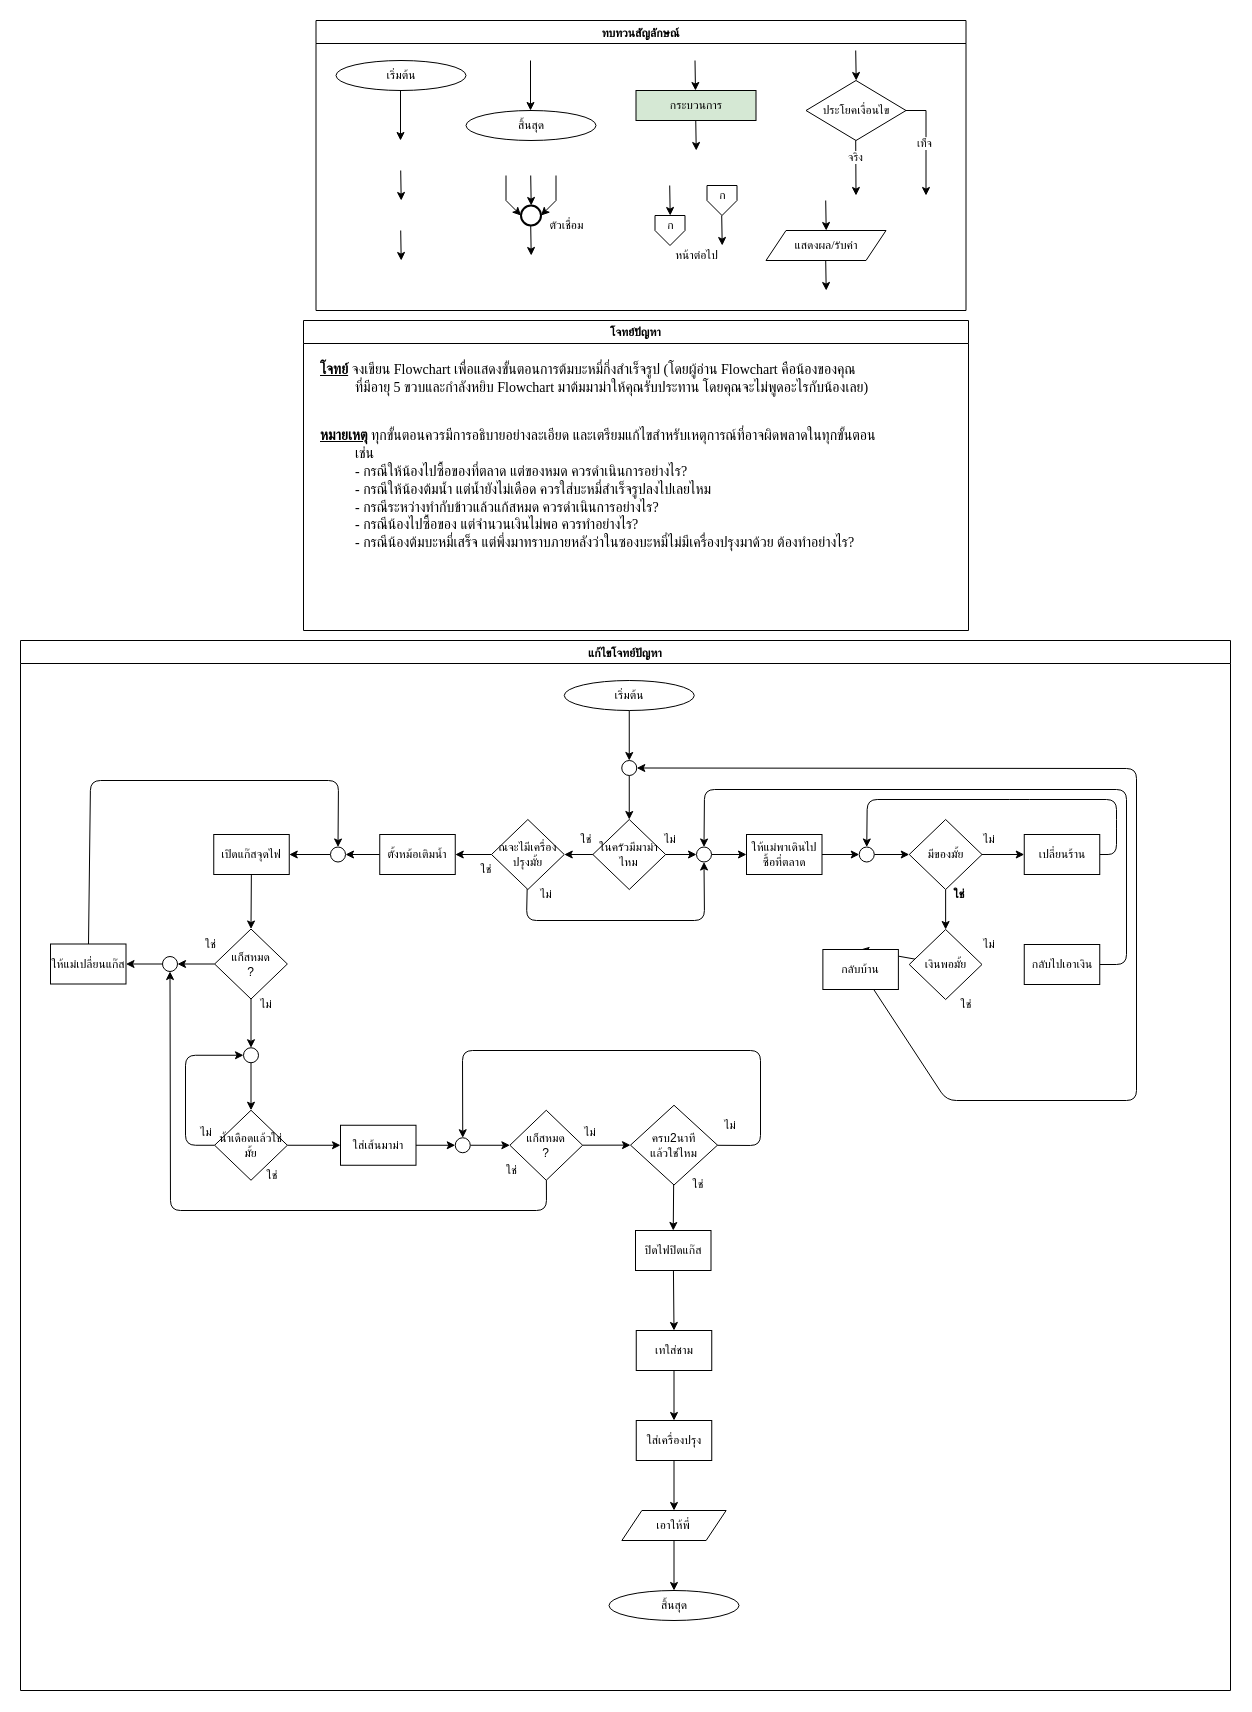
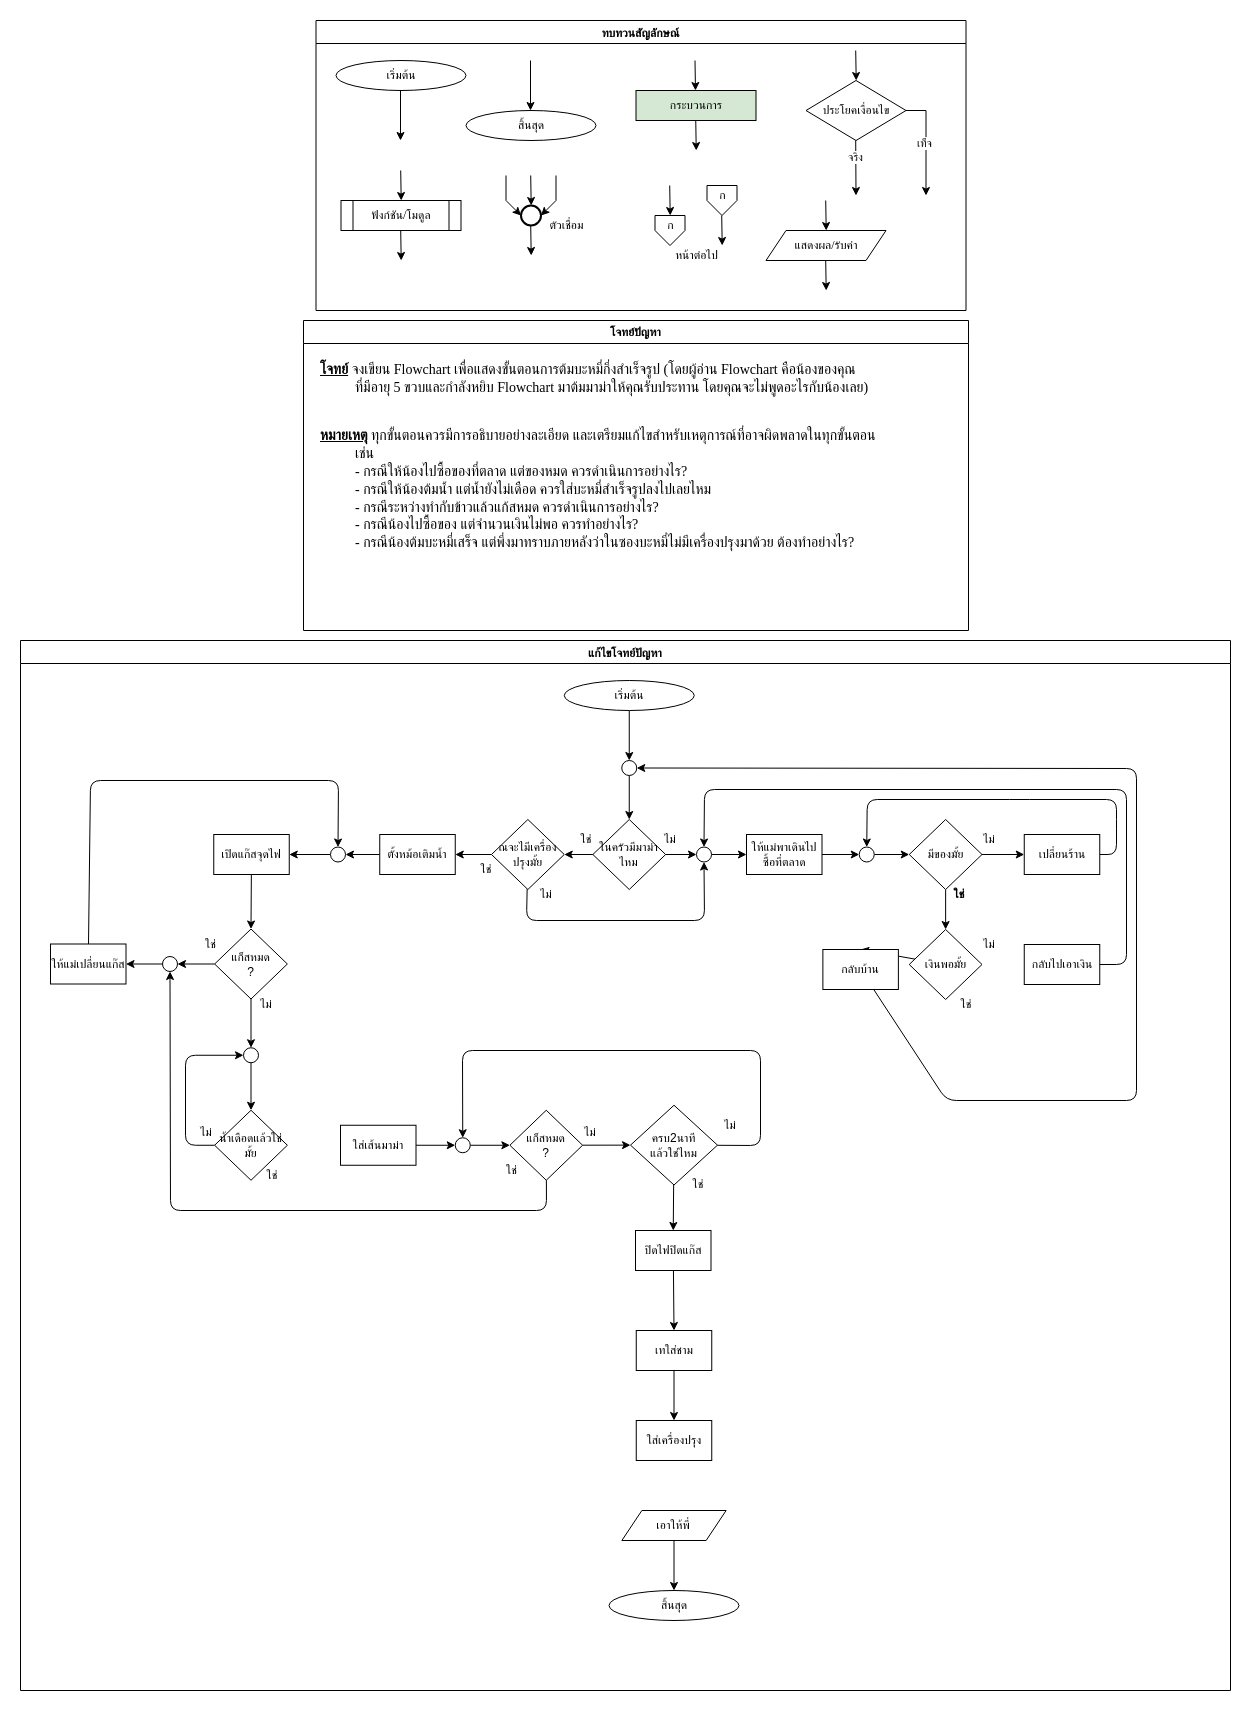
node "ฟังก์ชัน/โมดูล": added
edge "น้ำเดือดแล้วใช่มั้ย" -> "ใส่เส้นมาม่า": removed
edge "ใส่เครื่องปรุง" -> "เอาให้พี่": removed
